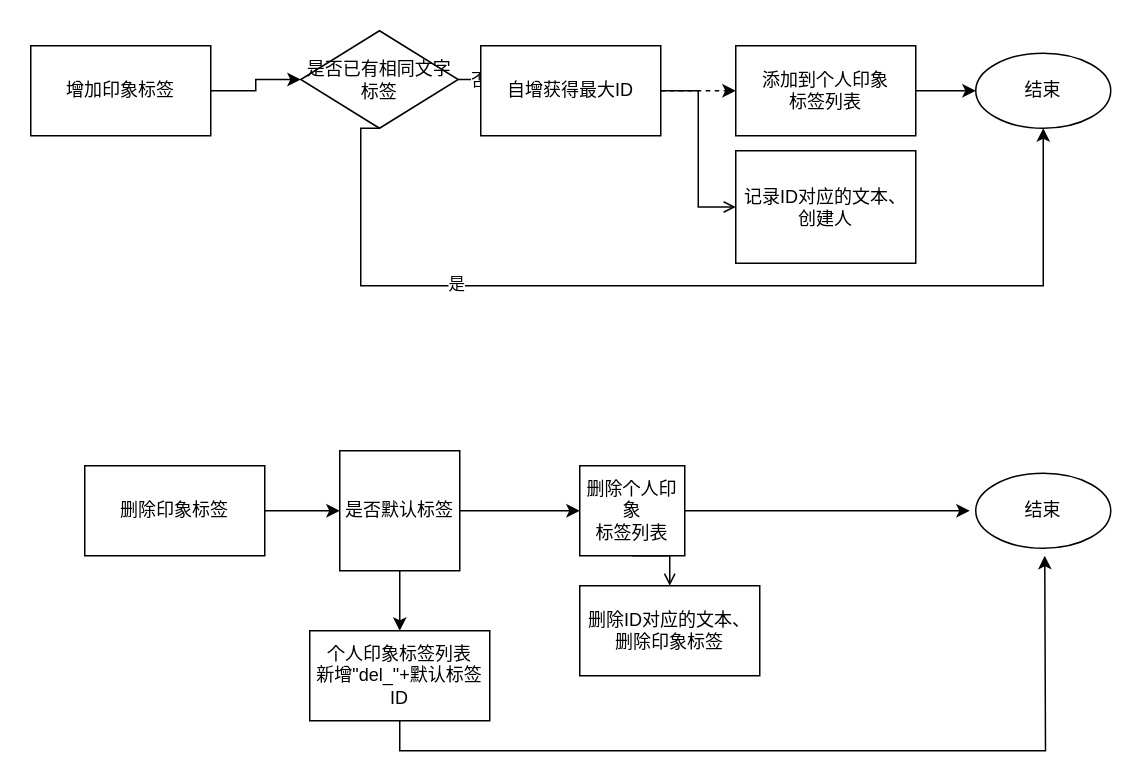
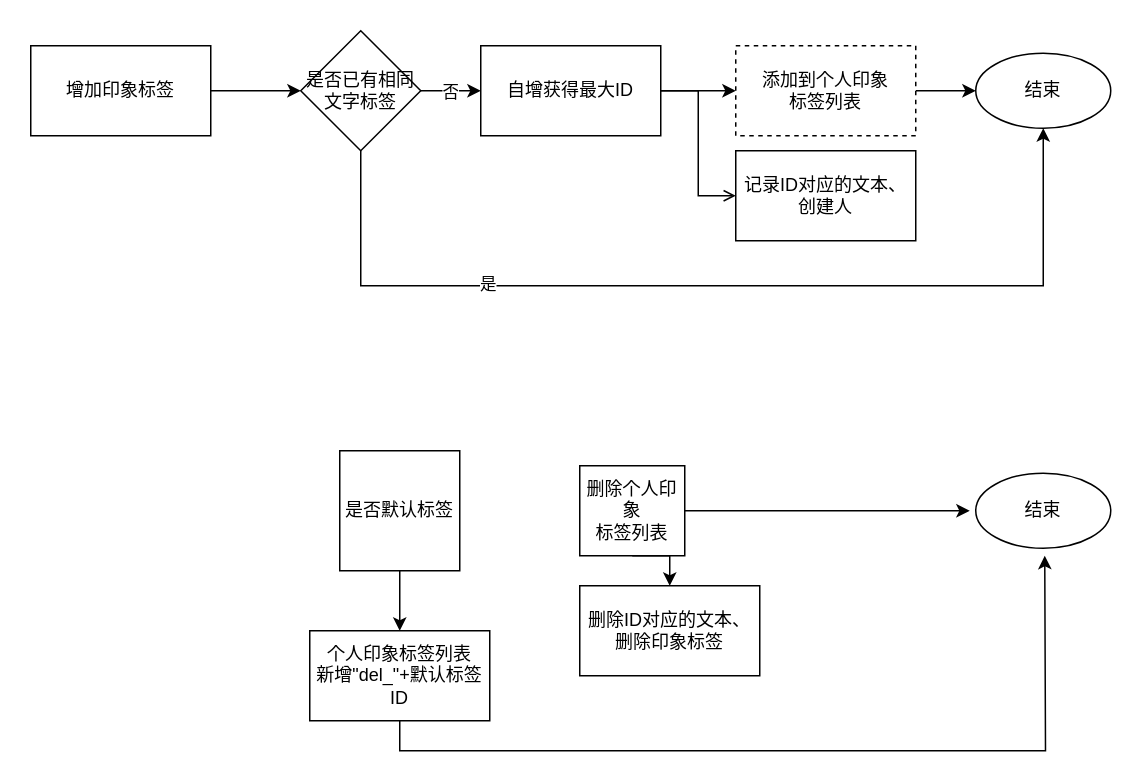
node "是否已有相同文字标签": size 158x98 -> 120x120
edge "自增获得最大ID" -> "添加到个人印象 标签列表": style dashed -> solid
node "添加到个人印象 标签列表": style solid -> dashed
node "记录ID对应的文本、创建人": size 180x113 -> 180x90
node "删除印象标签": removed
edge "删除印象标签" -> "是否默认标签": removed
edge "是否默认标签" -> "删除个人印象 标签列表": removed
edge "删除个人印象 标签列表" -> "删除ID对应的文本、删除印象标签": arrowhead open -> classic
